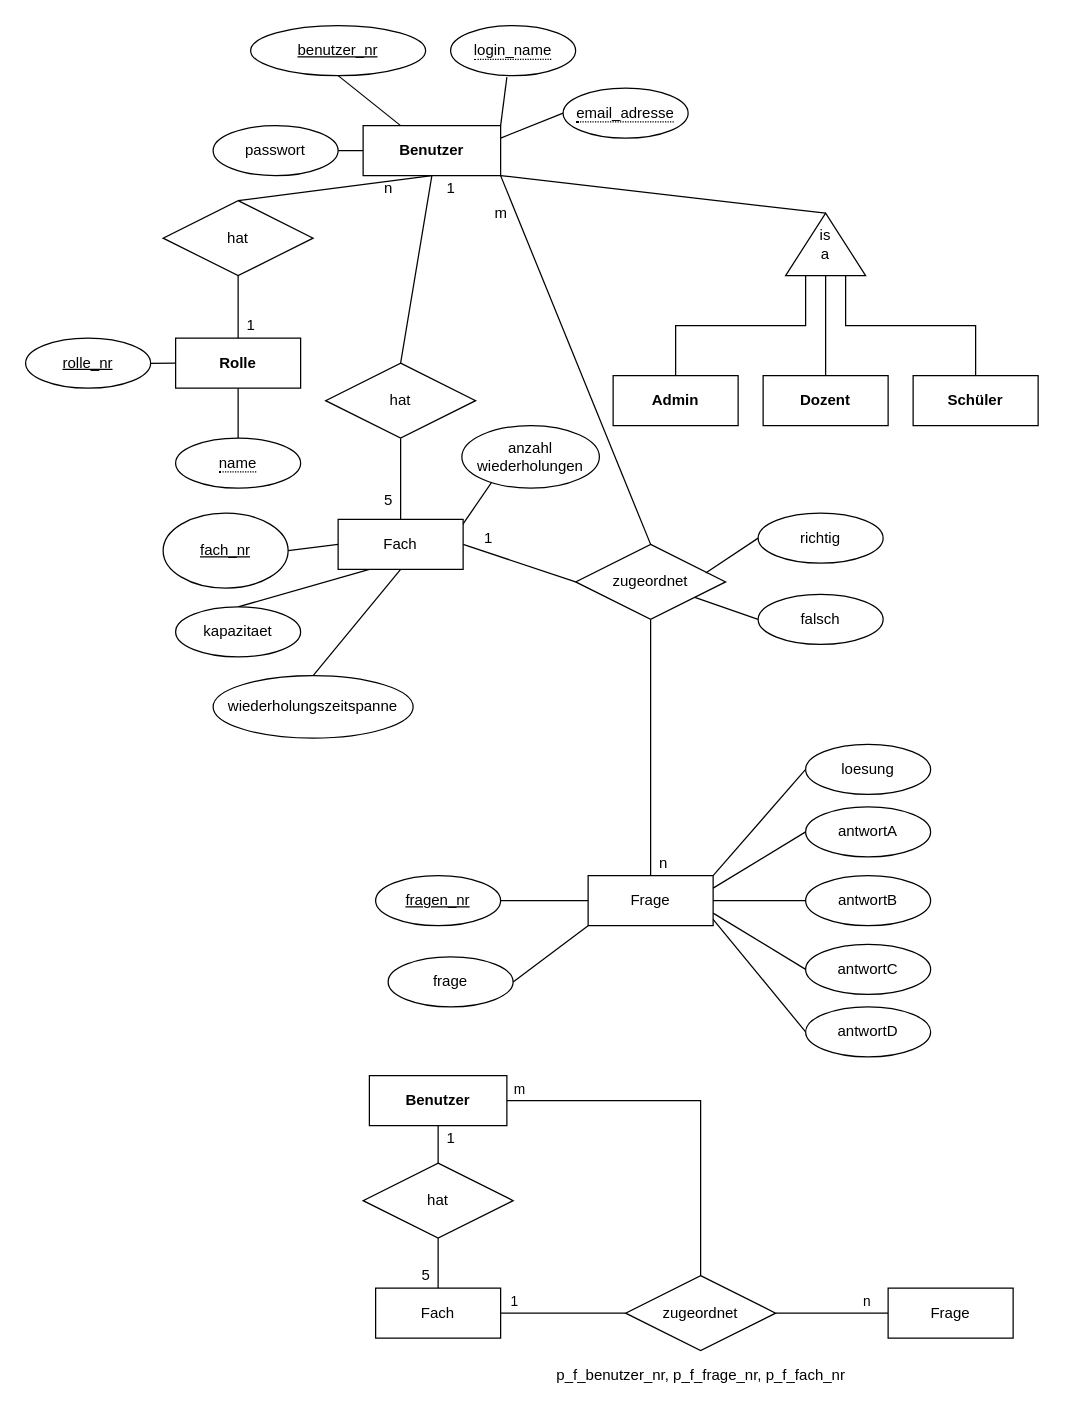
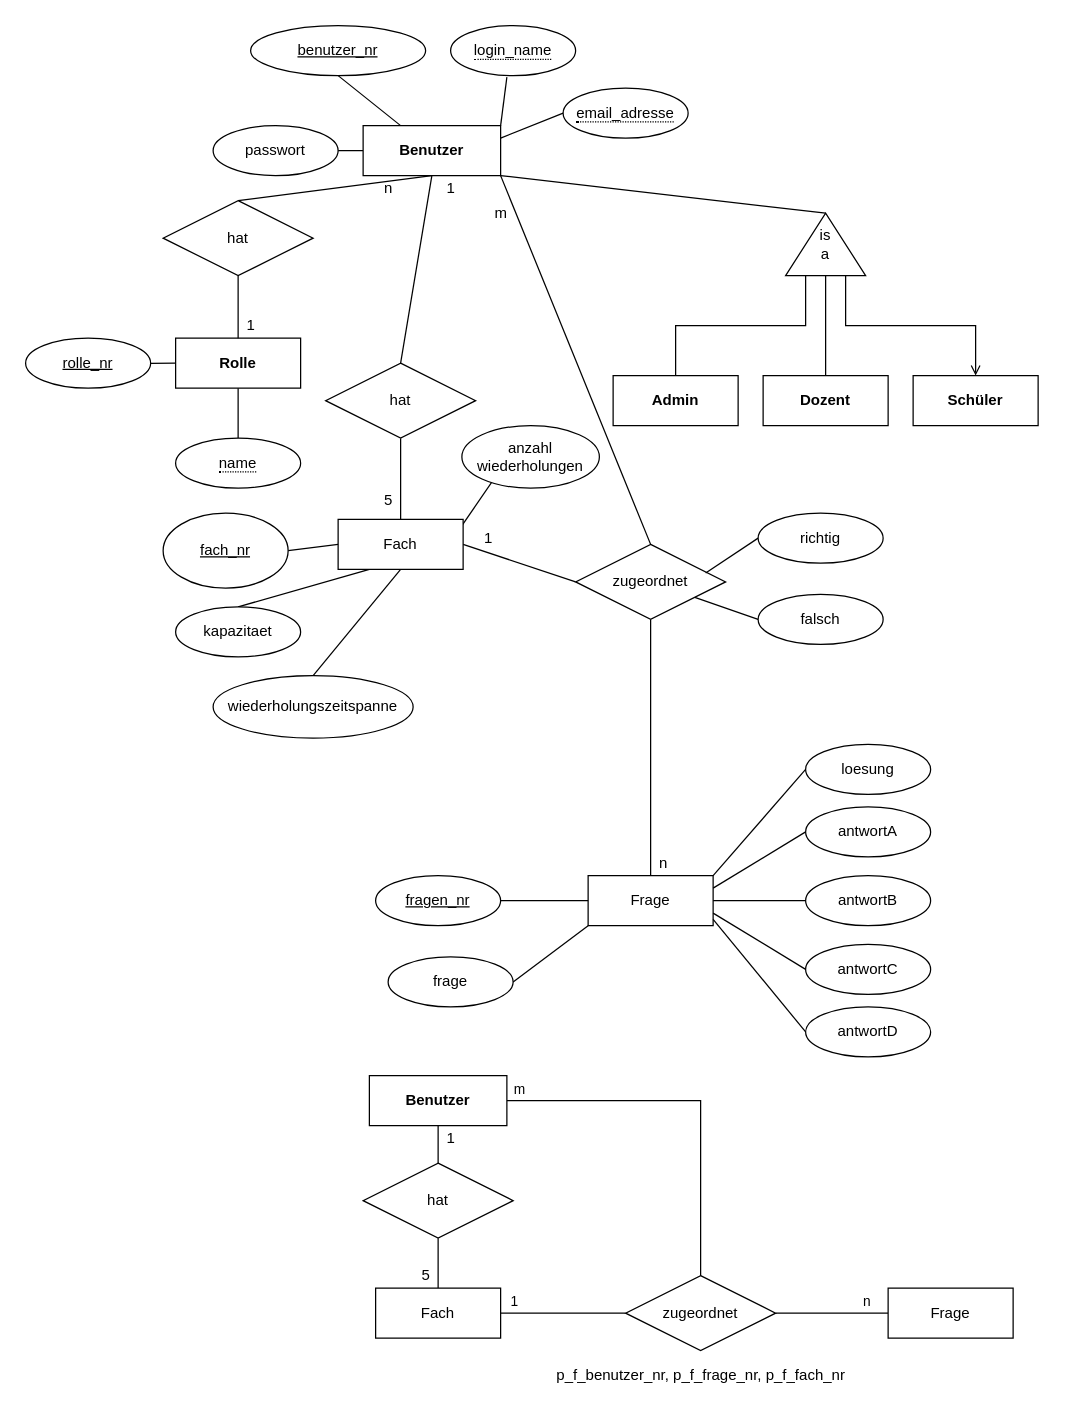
edge "is a" -- "Schüler": arrowhead none -> open
